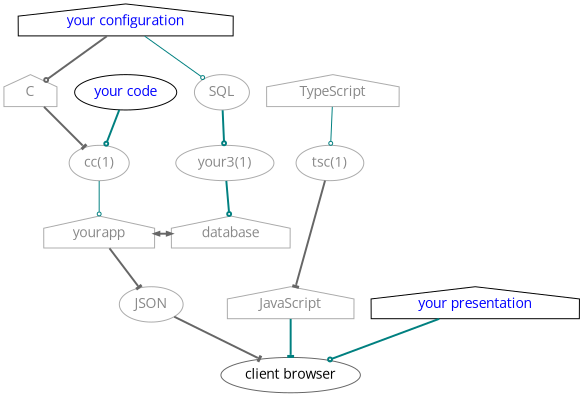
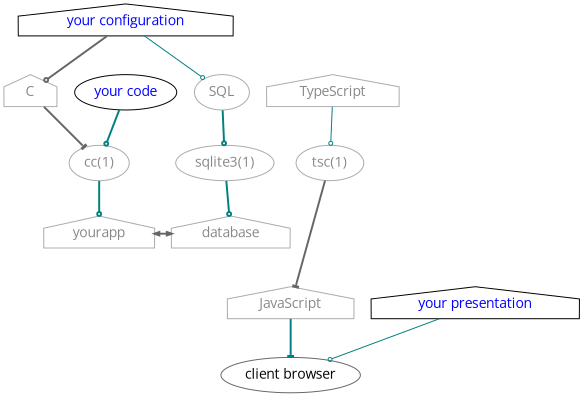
node "your3(1)": label "your3(1)" -> "sqlite3(1)"
edge "cc(1)" -> "yourapp": style solid -> bold
node "JSON": removed
edge "your presentation" -> "client browser": style bold -> solid
